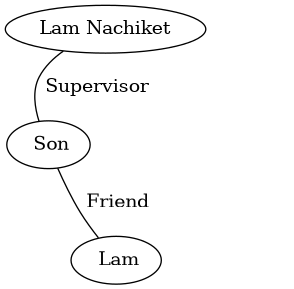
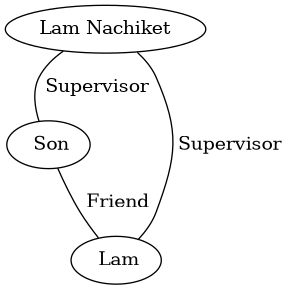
edge "Lam Nachiket" -- "Lam": added, label "Supervisor"
